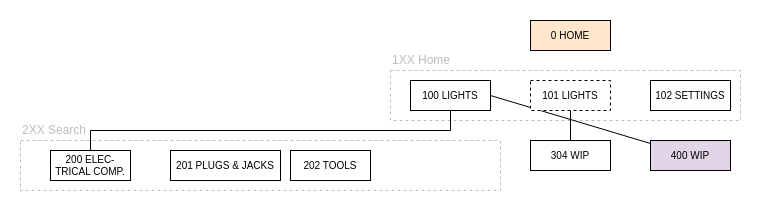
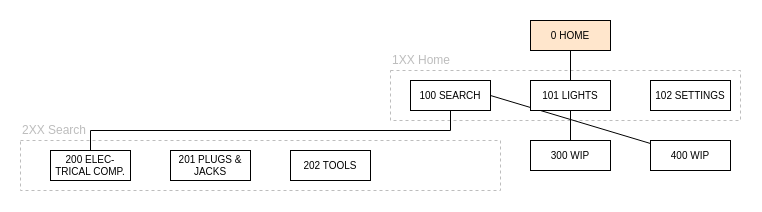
edge "0 HOME" -- "101 LIGHTS": added
node "100 LIGHTS": label "100 LIGHTS" -> "100 SEARCH"
node "101 LIGHTS": style dashed -> solid
node "304 WIP": label "304 WIP" -> "300 WIP"
node "400 WIP": fillcolor #e1d5e7 -> #ffffff
node "201 PLUGS & JACKS": size 110x30 -> 80x30
